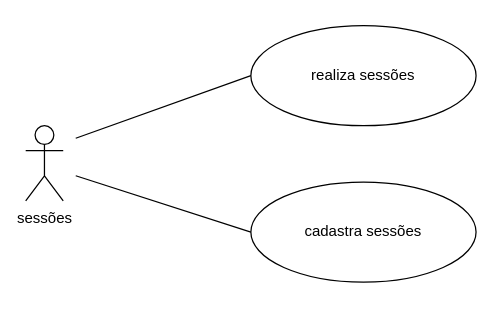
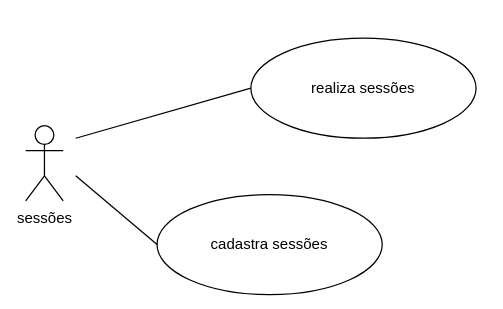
node "realiza sessões": moved (363, 76) -> (363, 88)
node "cadastra sessões": moved (363, 232) -> (269, 244)
